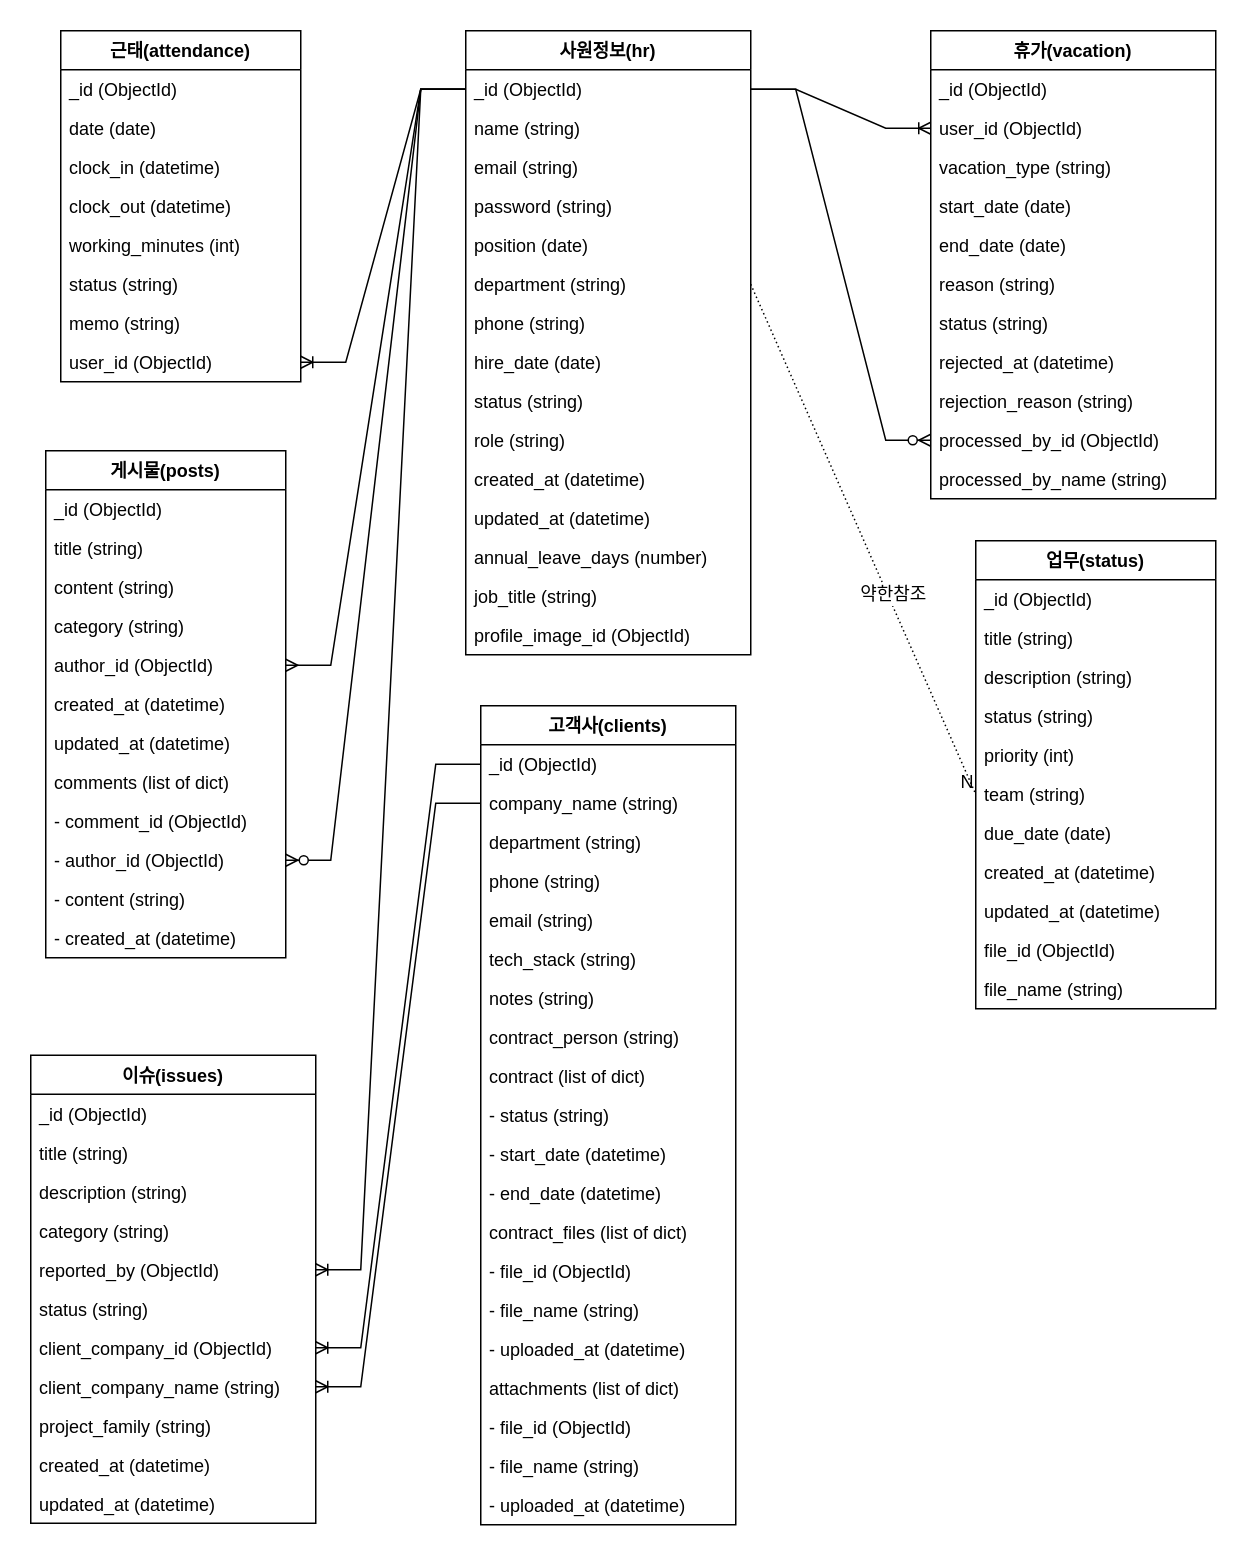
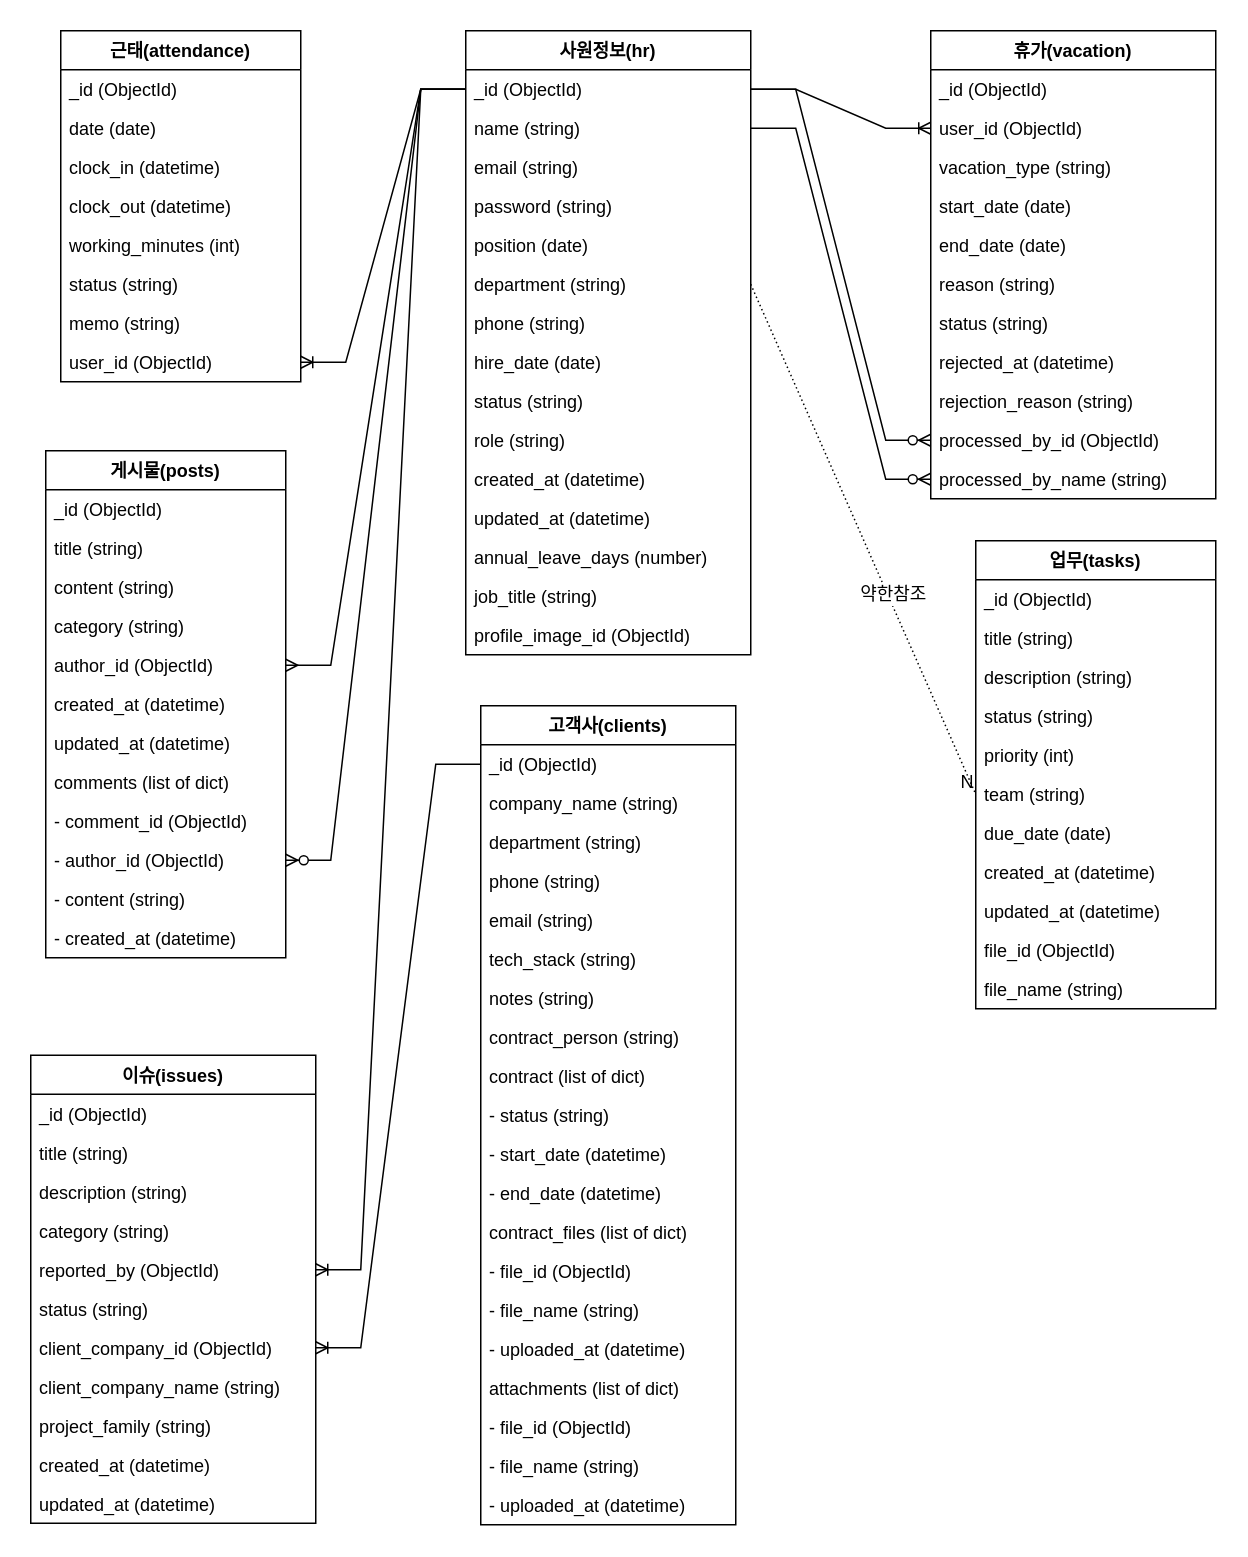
edge "name (string)" -> "processed_by_name (string)": added
node "업무(status)": label "업무(status)" -> "업무(tasks)"
edge "company_name (string)" -> "client_company_name (string)": removed
